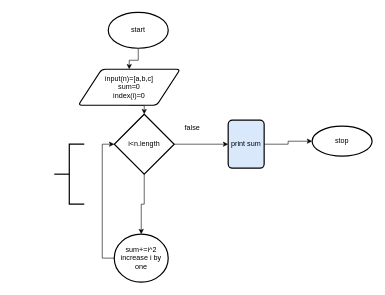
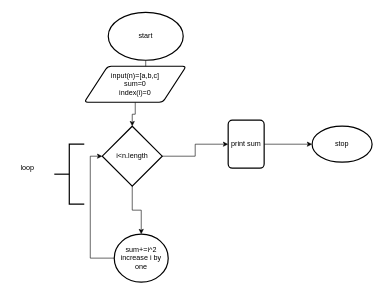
node "start": size 60x36 -> 75x48
node "input(n)=[a,b,c] sum=0 index(i)=0": moved (129, 87) -> (135, 84)
node "false": removed
node "stop": size 60x30 -> 60x36
node "i<n.length": moved (144, 144) -> (132, 156)
node "print sum": fillcolor #dae8fc -> #ffffff
node "loop": added
